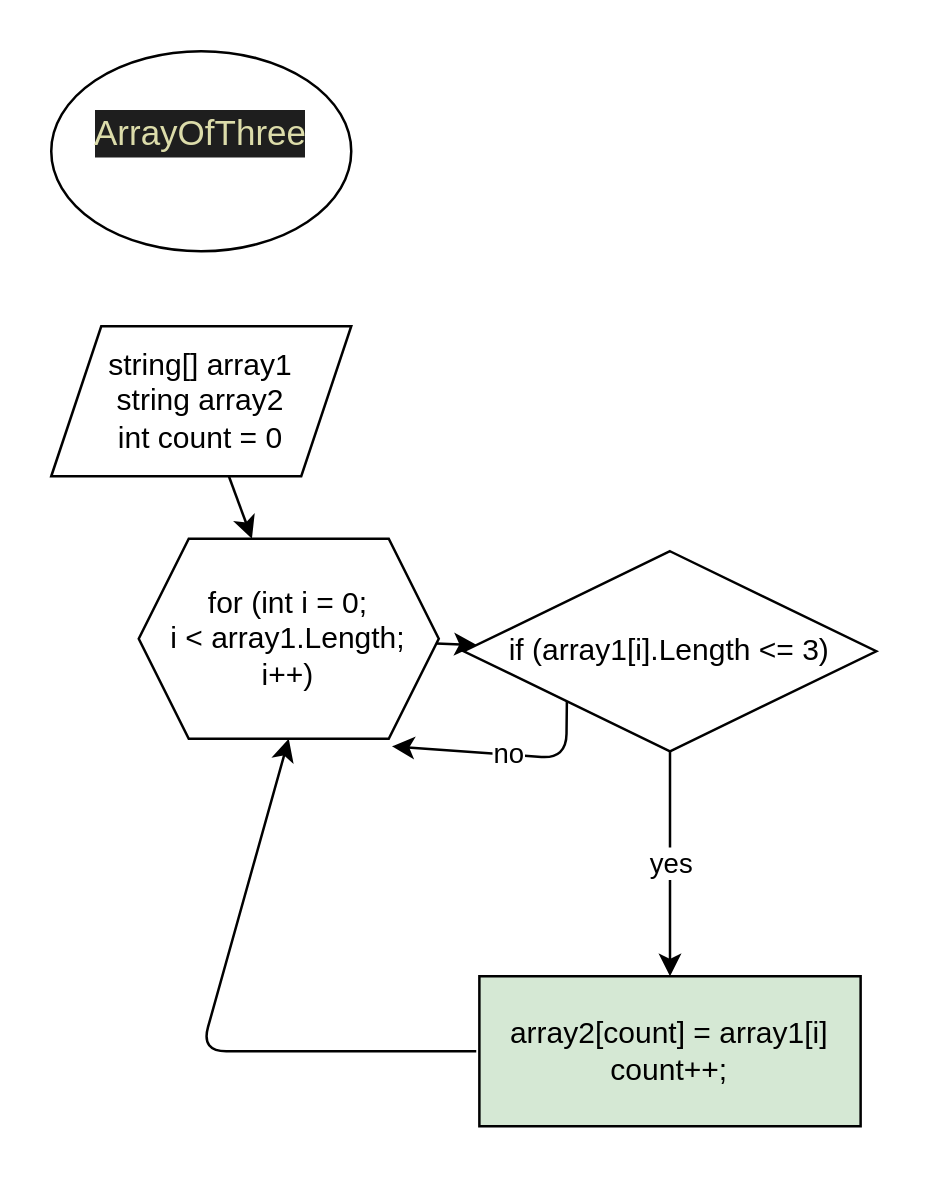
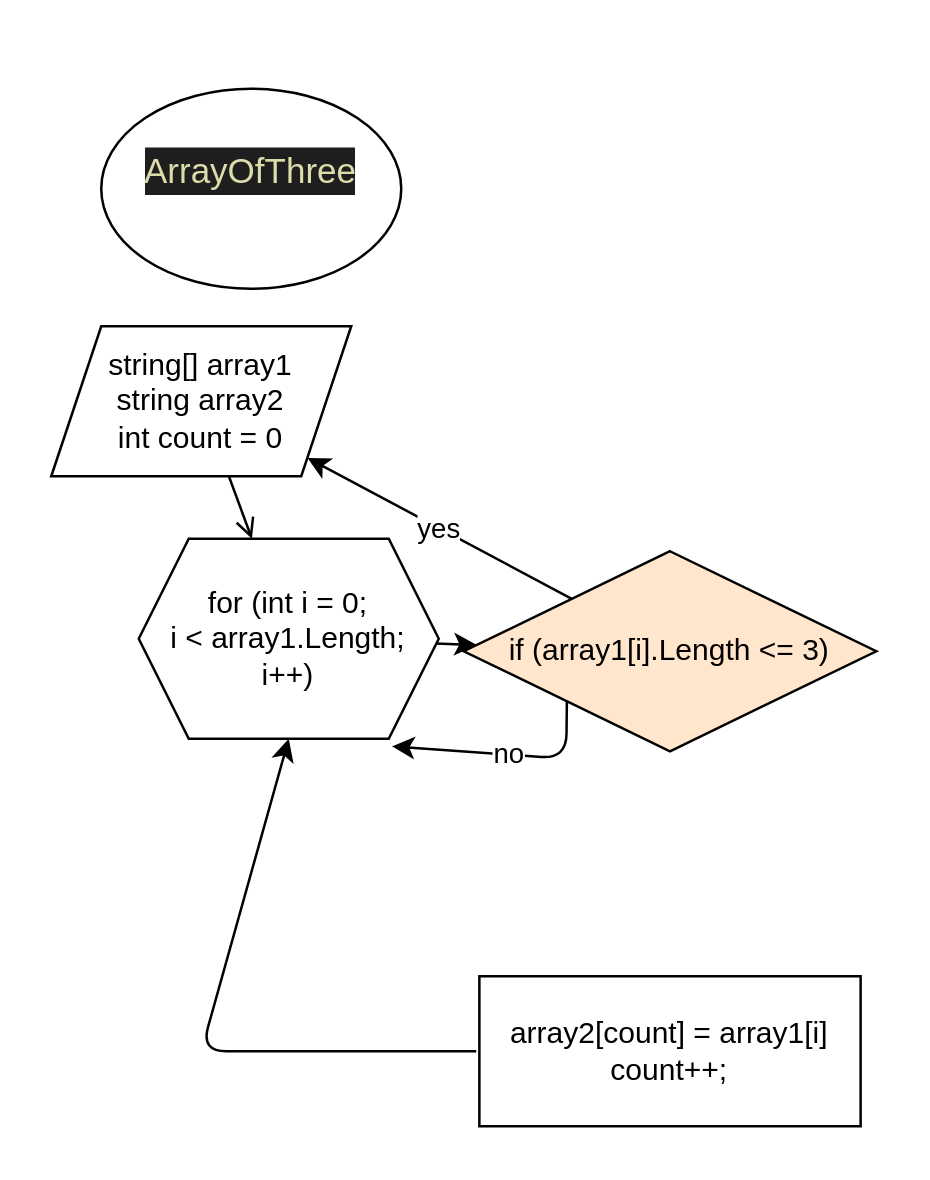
node "ArrayOfThree": moved (201, 151) -> (251, 189)
edge "string[] array1 string array2 int count = 0" -> "for (int i = 0; i < array1.Length; i++)": arrowhead classic -> open
node "if (array1[i].Length <= 3)": fillcolor #ffffff -> #ffe6cc
edge "if (array1[i].Length <= 3)" -> "array2[count] = array1[i] count++;": now "if (array1[i].Length <= 3)" -> "string[] array1 string array2 int count = 0"
node "array2[count] = array1[i] count++;": fillcolor #d5e8d4 -> #ffffff
